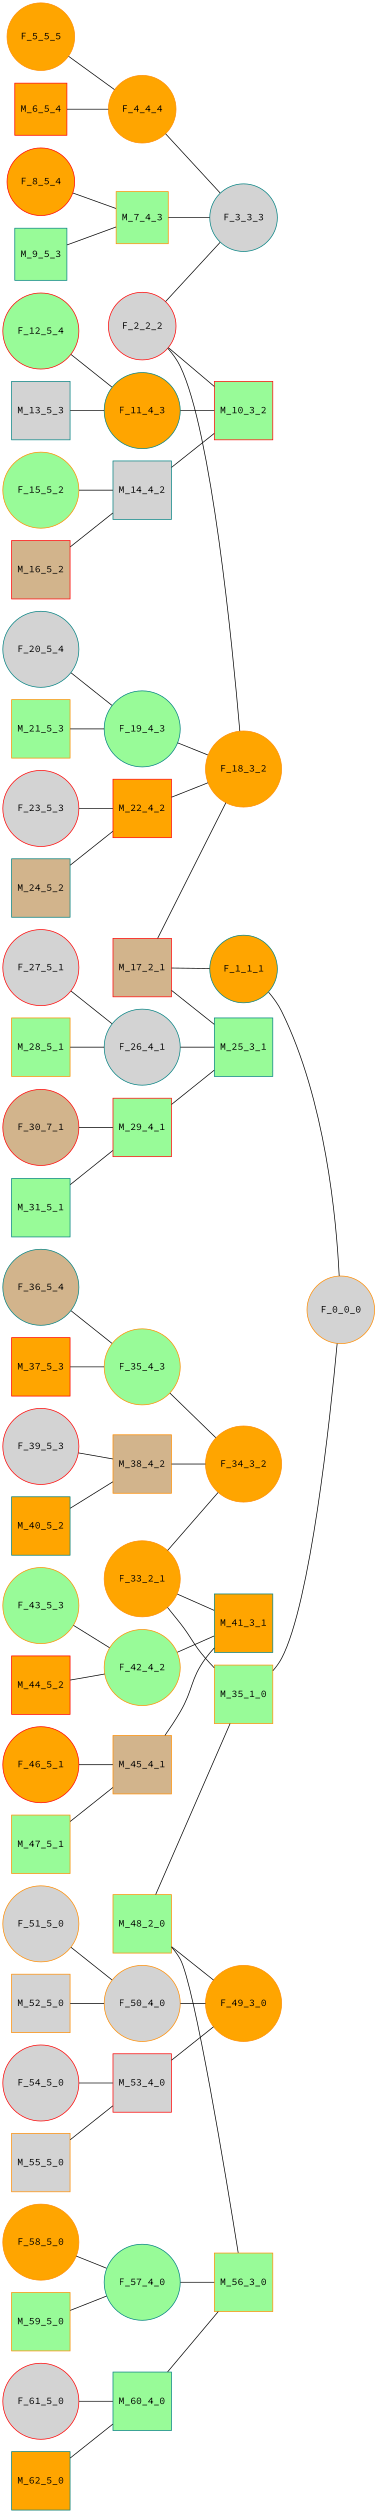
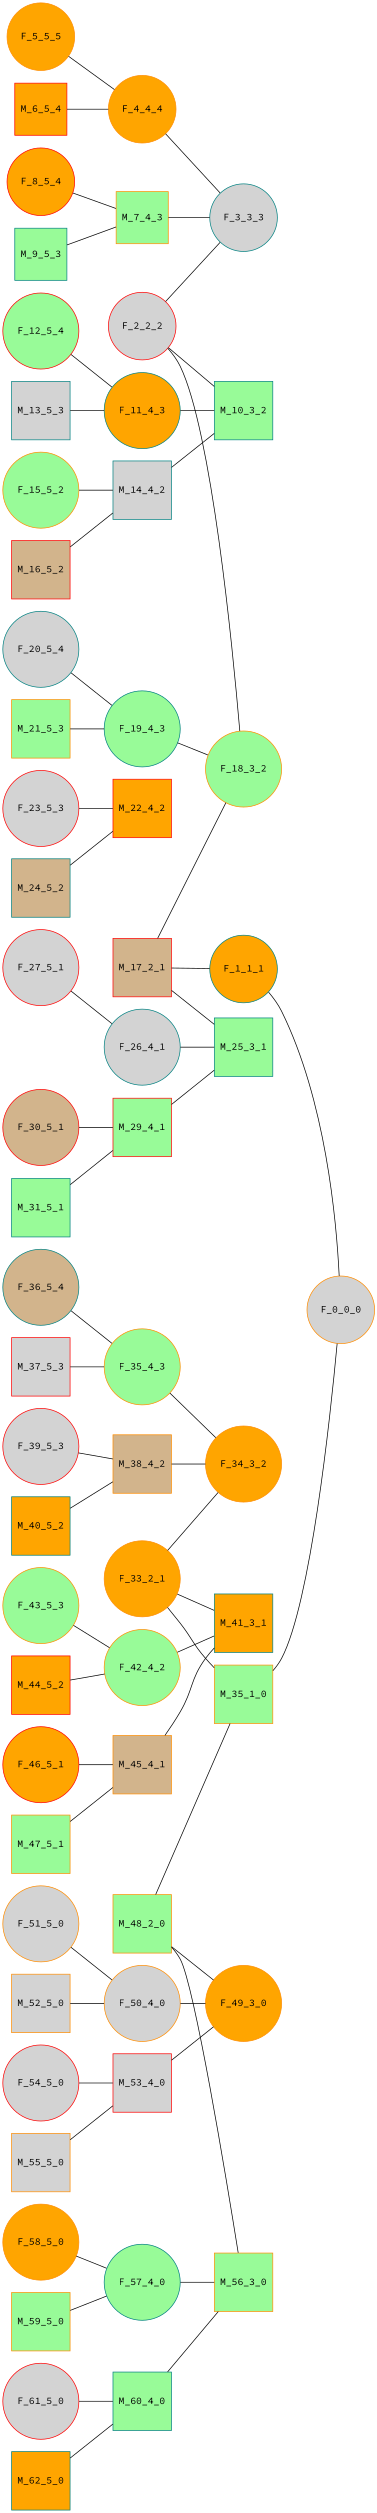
node "M_10_3_2": color red -> teal
node "F_18_3_2": fillcolor orange -> palegreen
edge "F_18_3_2" -- "M_22_4_2": removed
node "M_28_5_1": removed
node "F_30_7_1": label "F_30_7_1" -> "F_30_5_1"
node "M_37_5_3": fillcolor orange -> lightgrey
